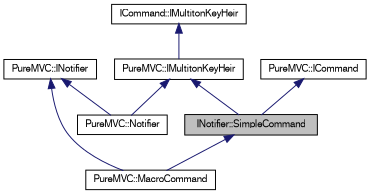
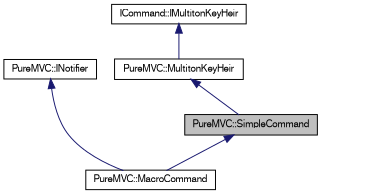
node "PureMVC::IMultitonKeyHeir": label "PureMVC::IMultitonKeyHeir" -> "PureMVC::MultitonKeyHeir"
node "PureMVC::ICommand": removed
node "PureMVC::Notifier": removed
node "INotifier::SimpleCommand": label "INotifier::SimpleCommand" -> "PureMVC::SimpleCommand"
